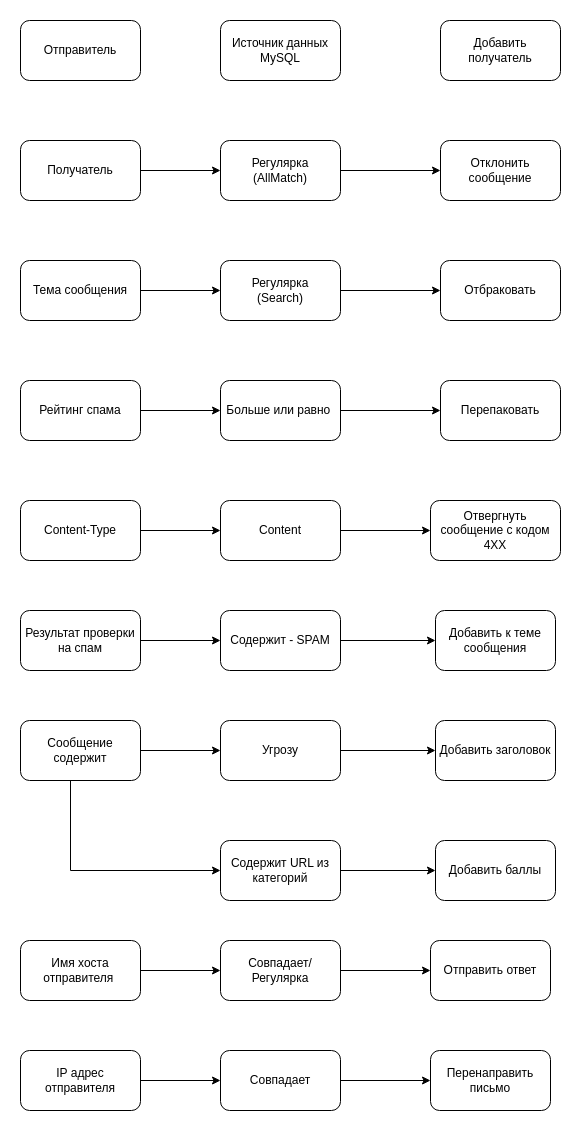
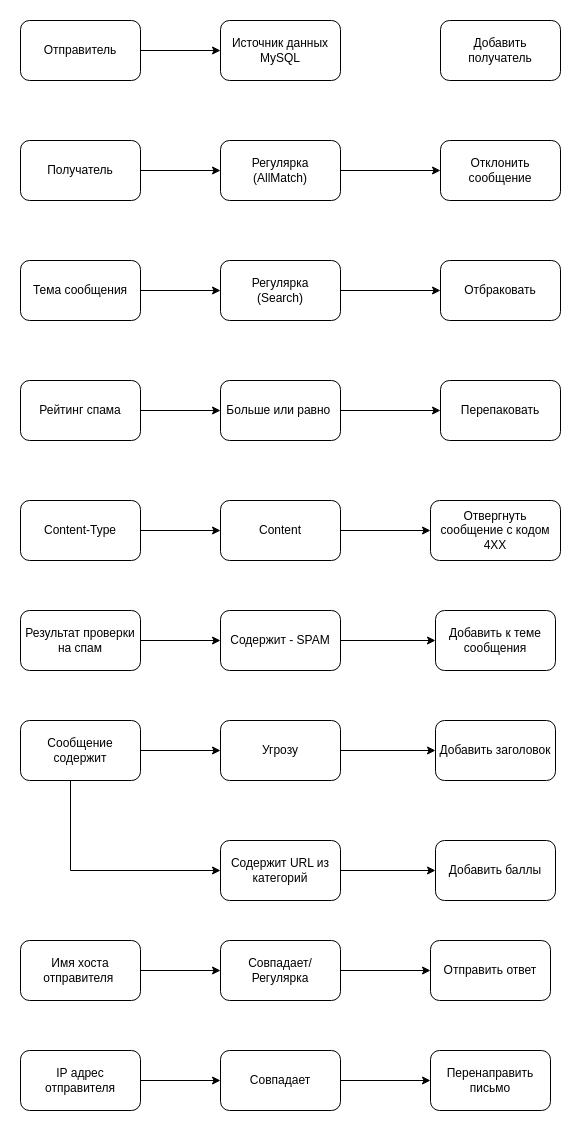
edge "Отправитель" -> "Источник данных MySQL": added
